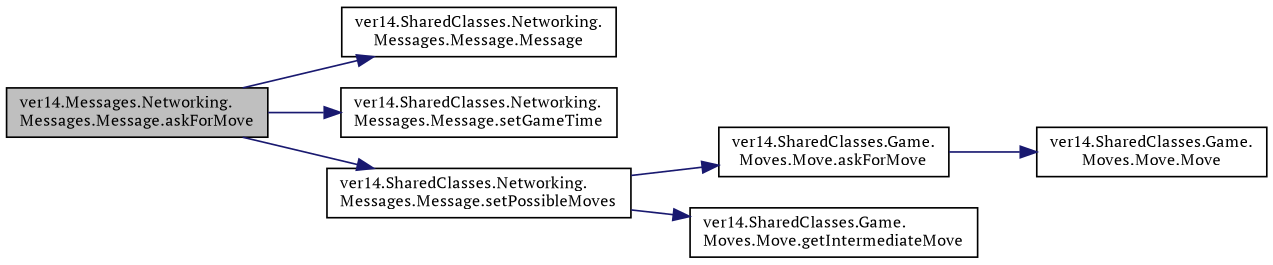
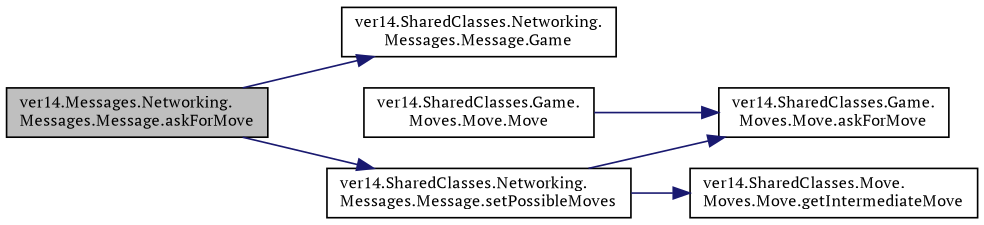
node "ver14.SharedClasses.Networking. Messages.Message.Message": label "ver14.SharedClasses.Networking. Messages.Message.Message" -> "ver14.SharedClasses.Networking. Messages.Message.Game"
node "ver14.SharedClasses.Networking. Messages.Message.setGameTime": removed
edge "ver14.SharedClasses.Game. Moves.Move.askForMove" -> "ver14.SharedClasses.Game. Moves.Move.Move": reversed
node "ver14.SharedClasses.Game. Moves.Move.getIntermediateMove": label "ver14.SharedClasses.Game. Moves.Move.getIntermediateMove" -> "ver14.SharedClasses.Move. Moves.Move.getIntermediateMove"
